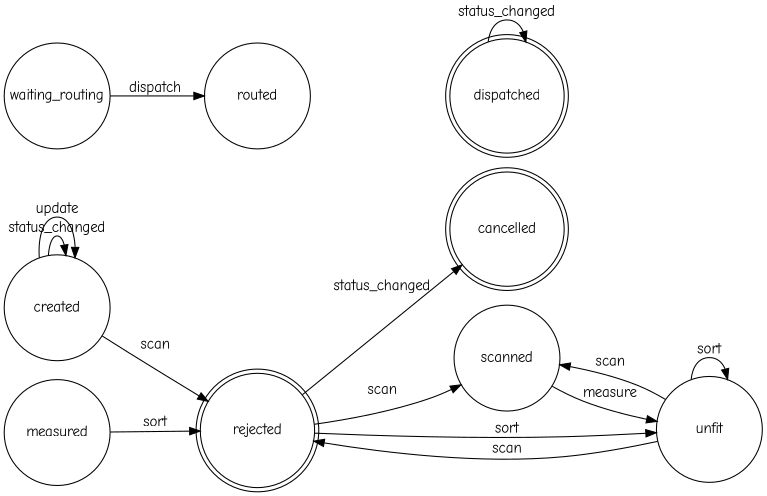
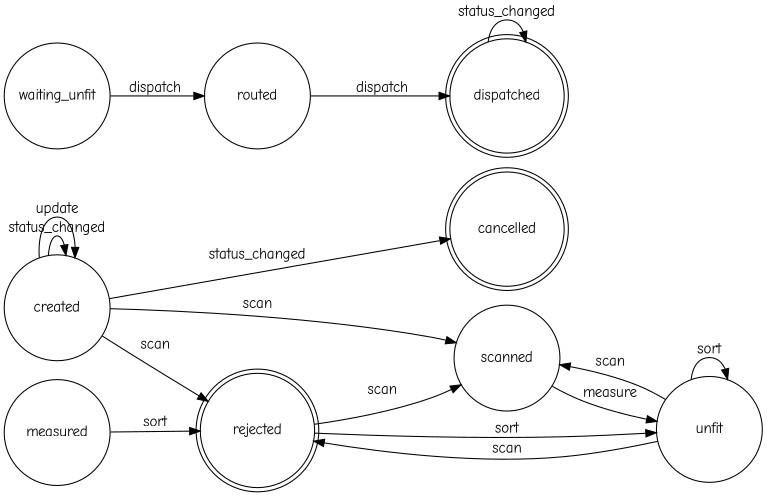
node "waiting_routing": label "waiting_routing" -> "waiting_unfit"
edge "routed" -> "dispatched": added, label "dispatch"
edge "created" -> "scanned": added, label "scan"
edge "rejected" -> "cancelled": now "created" -> "cancelled"
